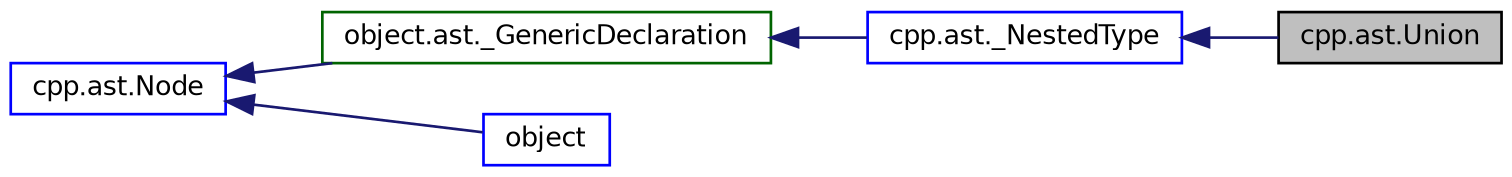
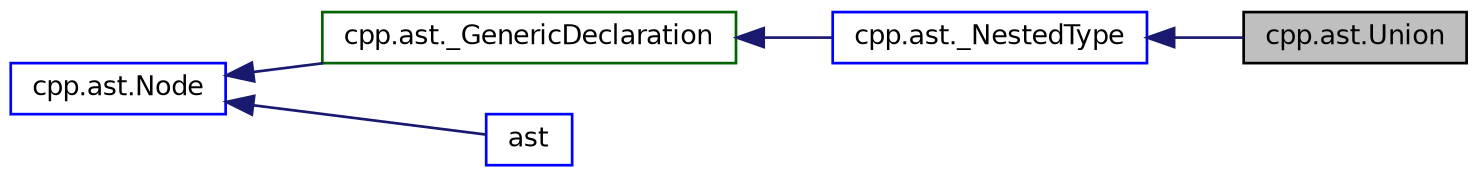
node "object.ast._GenericDeclaration": label "object.ast._GenericDeclaration" -> "cpp.ast._GenericDeclaration"
node "object": label "object" -> "ast"
